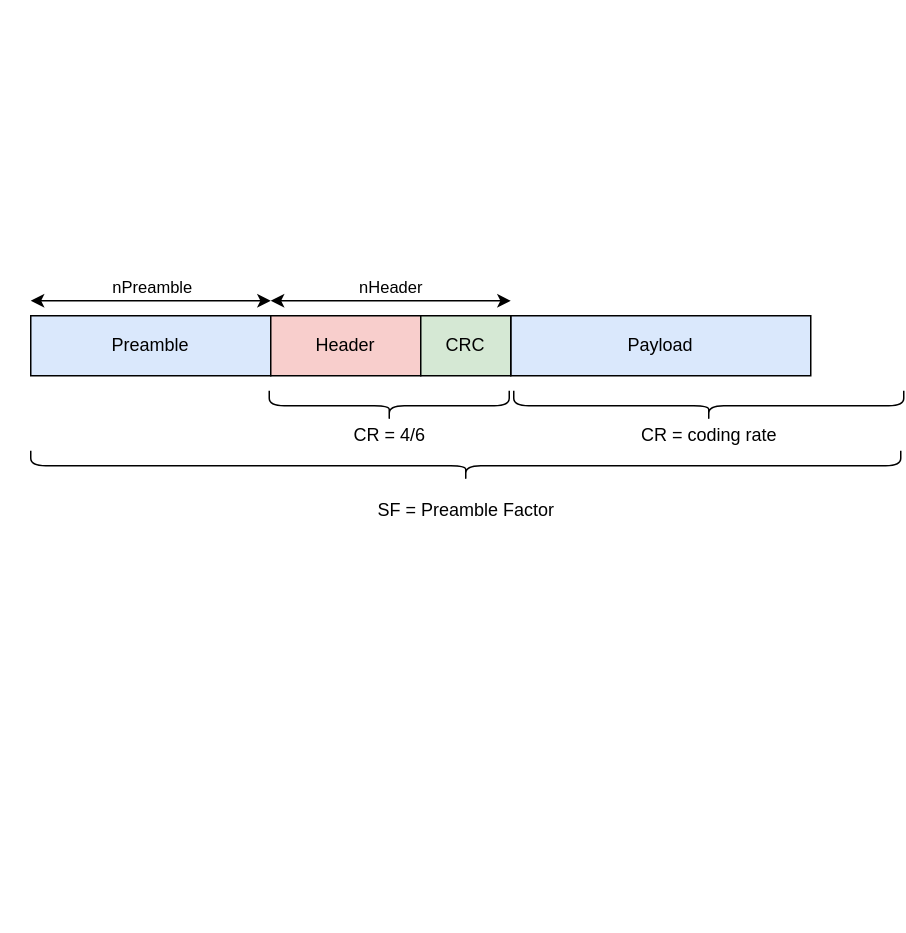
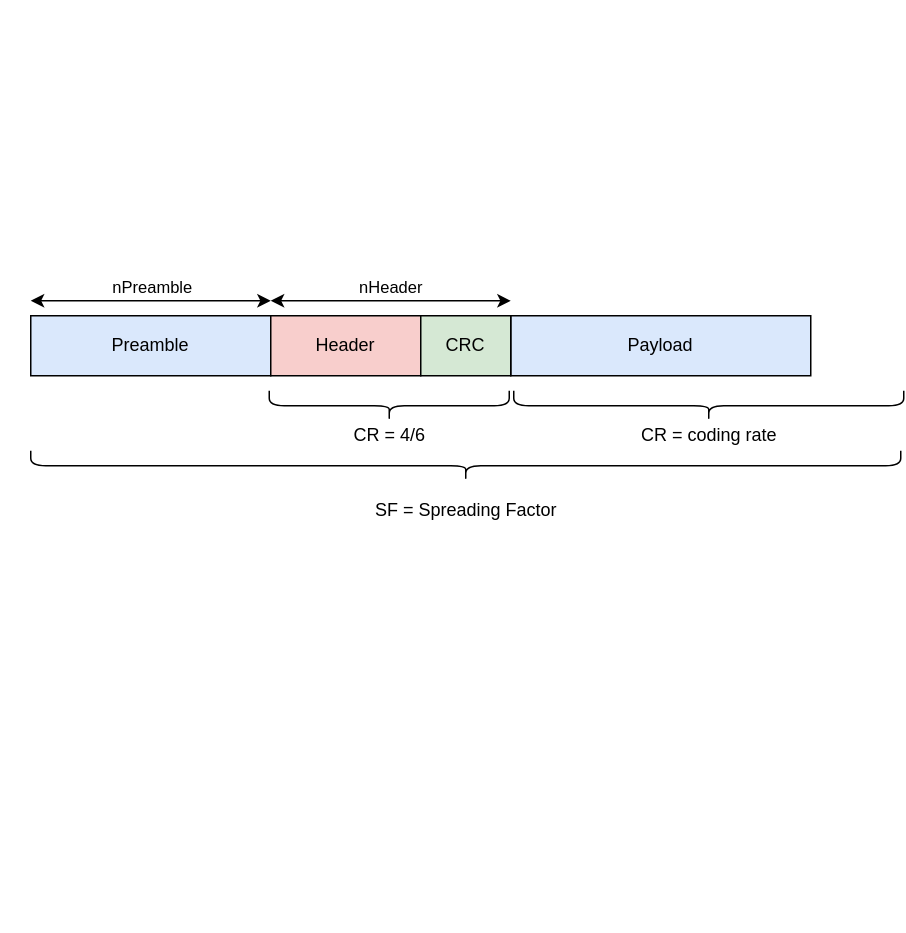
node "SF = Preamble Factor": label "SF = Preamble Factor" -> "SF = Spreading Factor"
